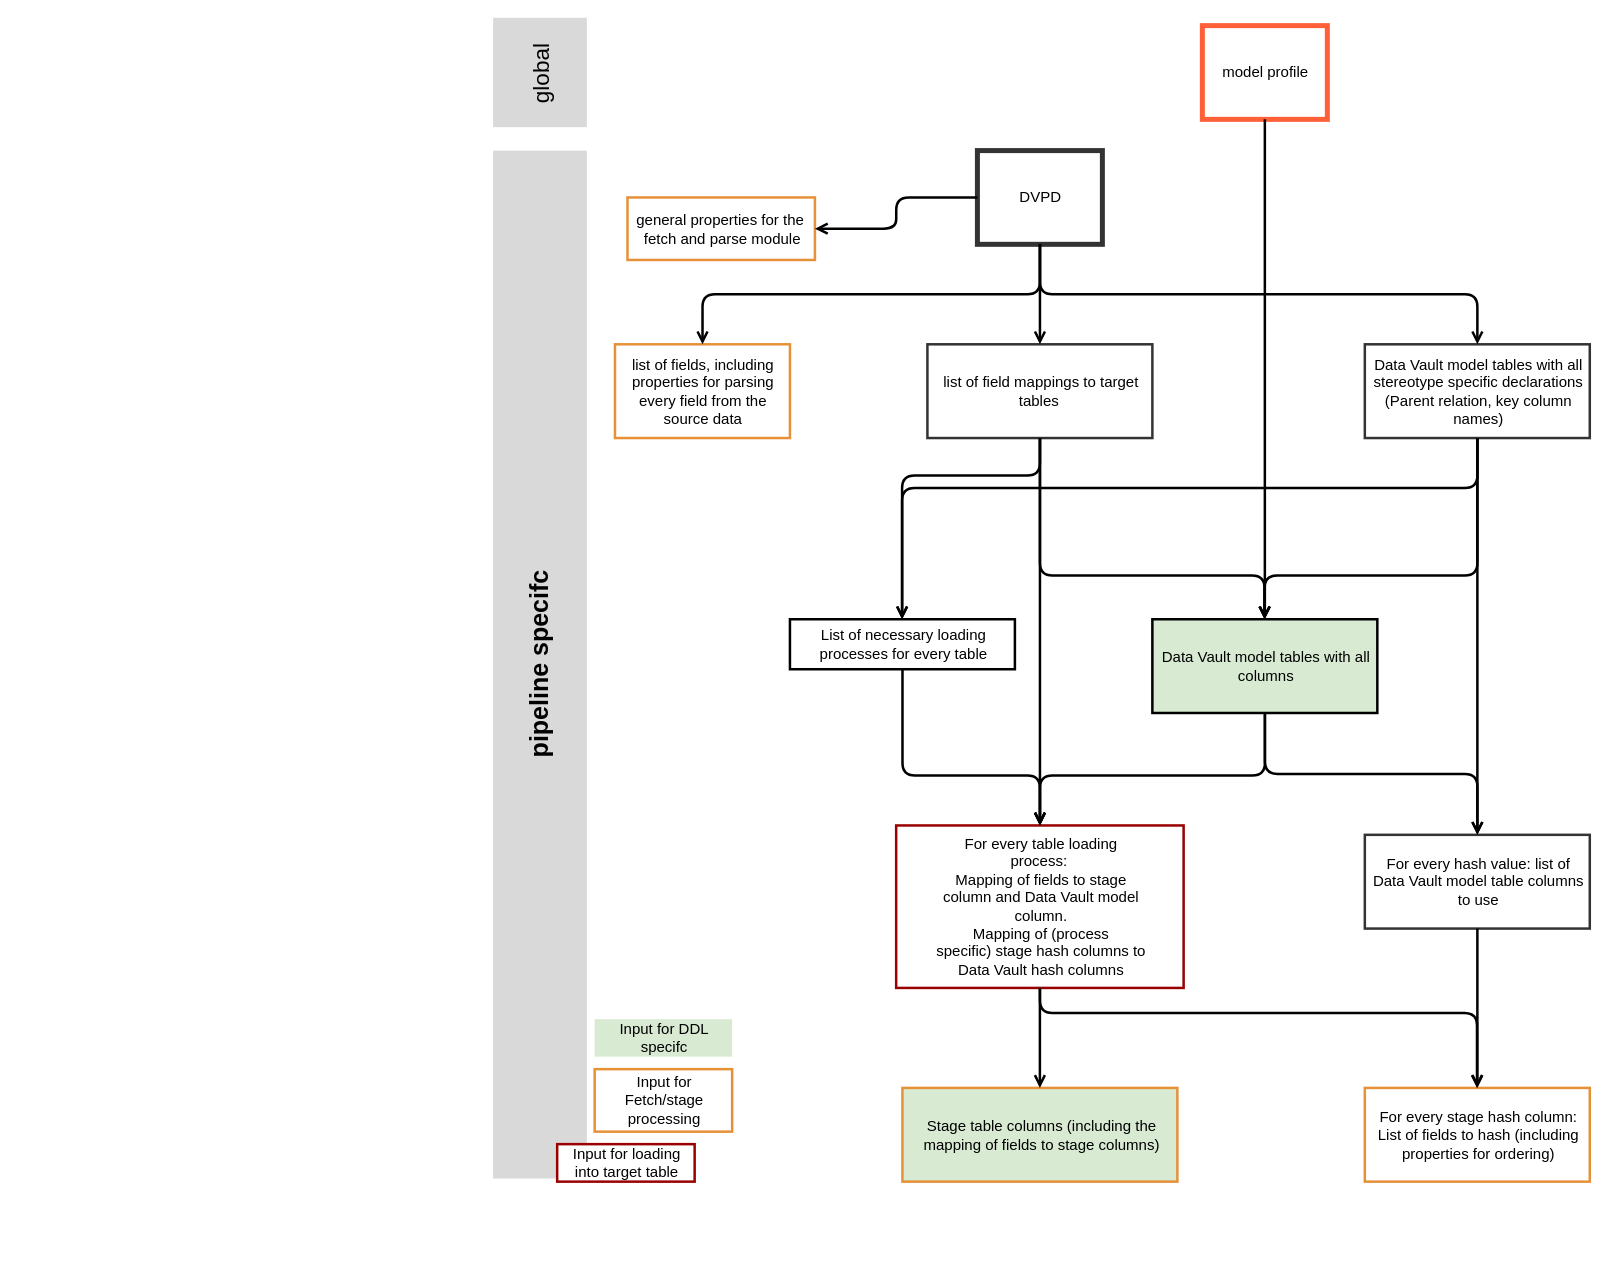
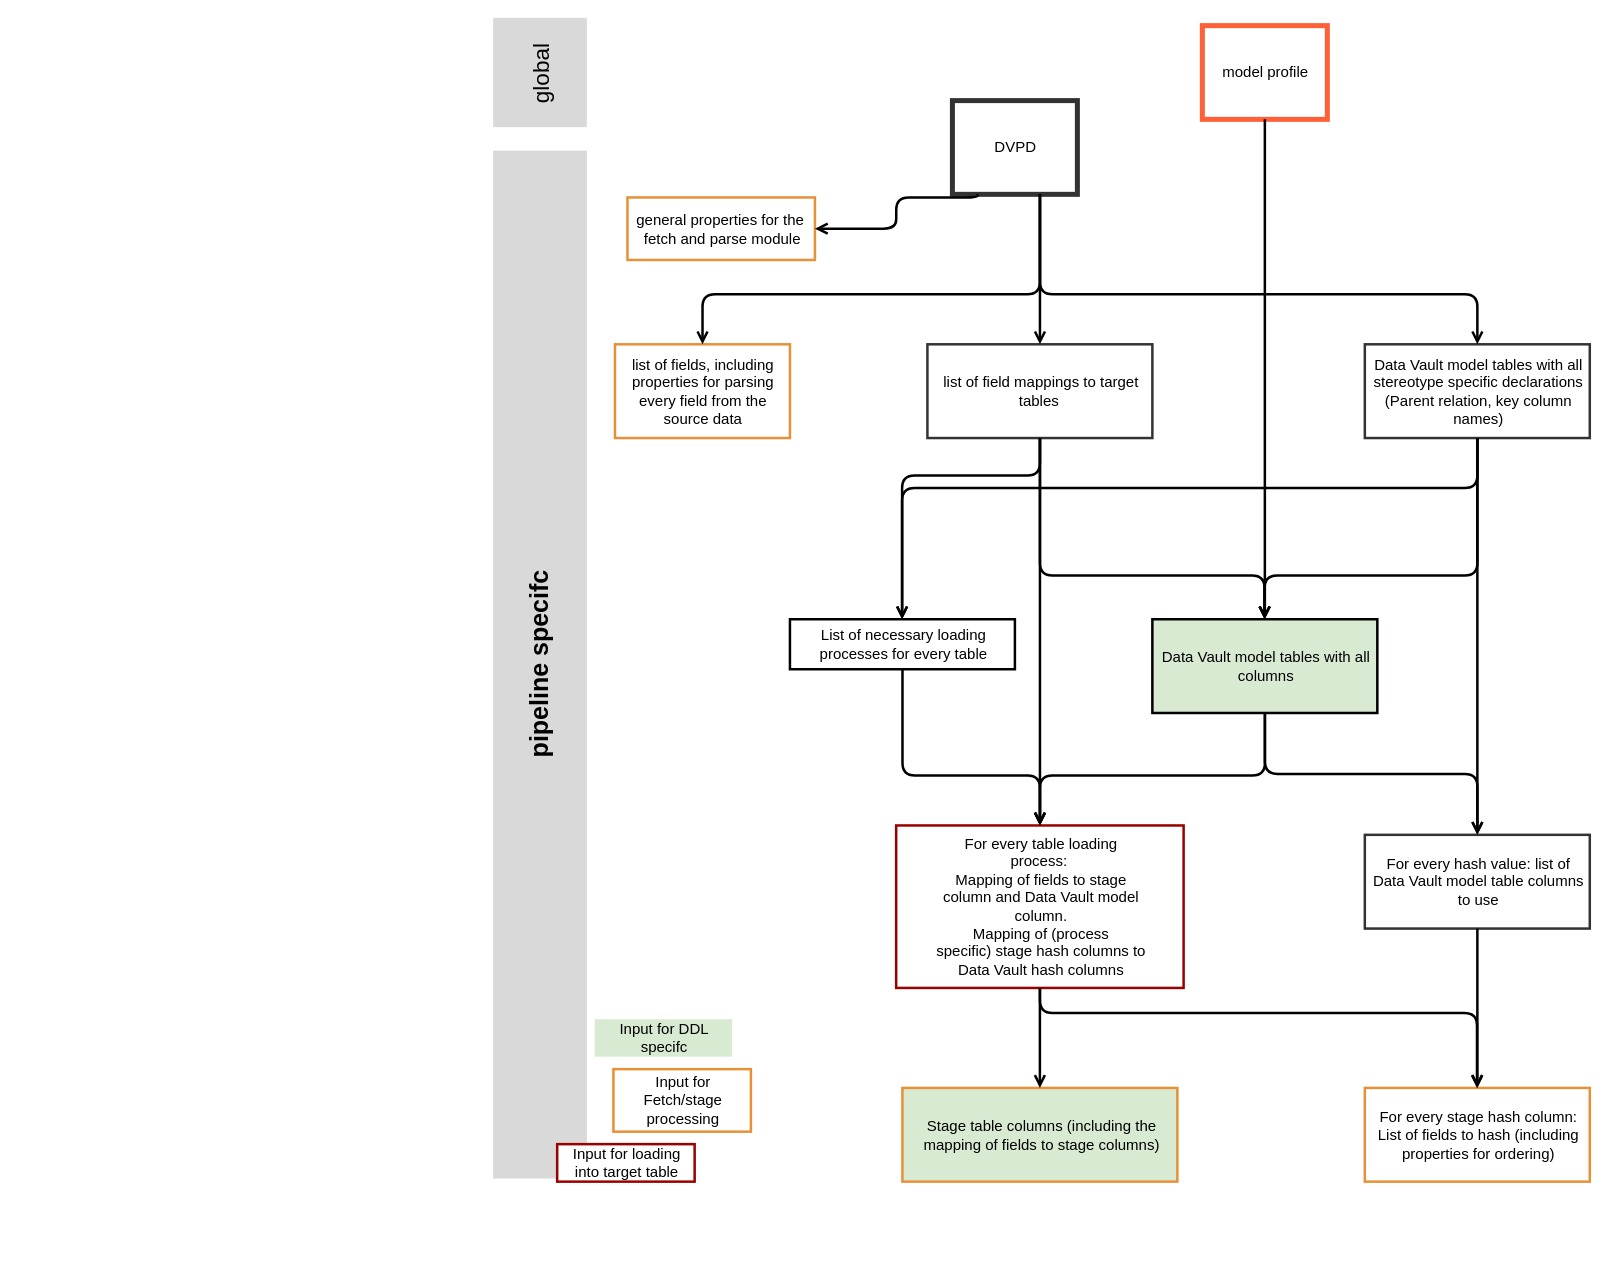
node "DVPD": moved (1040, 198) -> (1015, 148)
node "Input for Fetch/stage processing": moved (663, 1101) -> (682, 1101)
